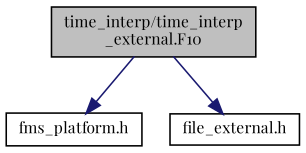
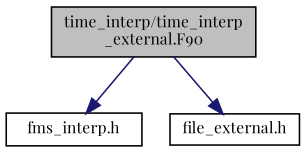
node "time_interp/time_interp _external.F10": label "time_interp/time_interp _external.F10" -> "time_interp/time_interp _external.F90"
node "fms_platform.h": label "fms_platform.h" -> "fms_interp.h"
